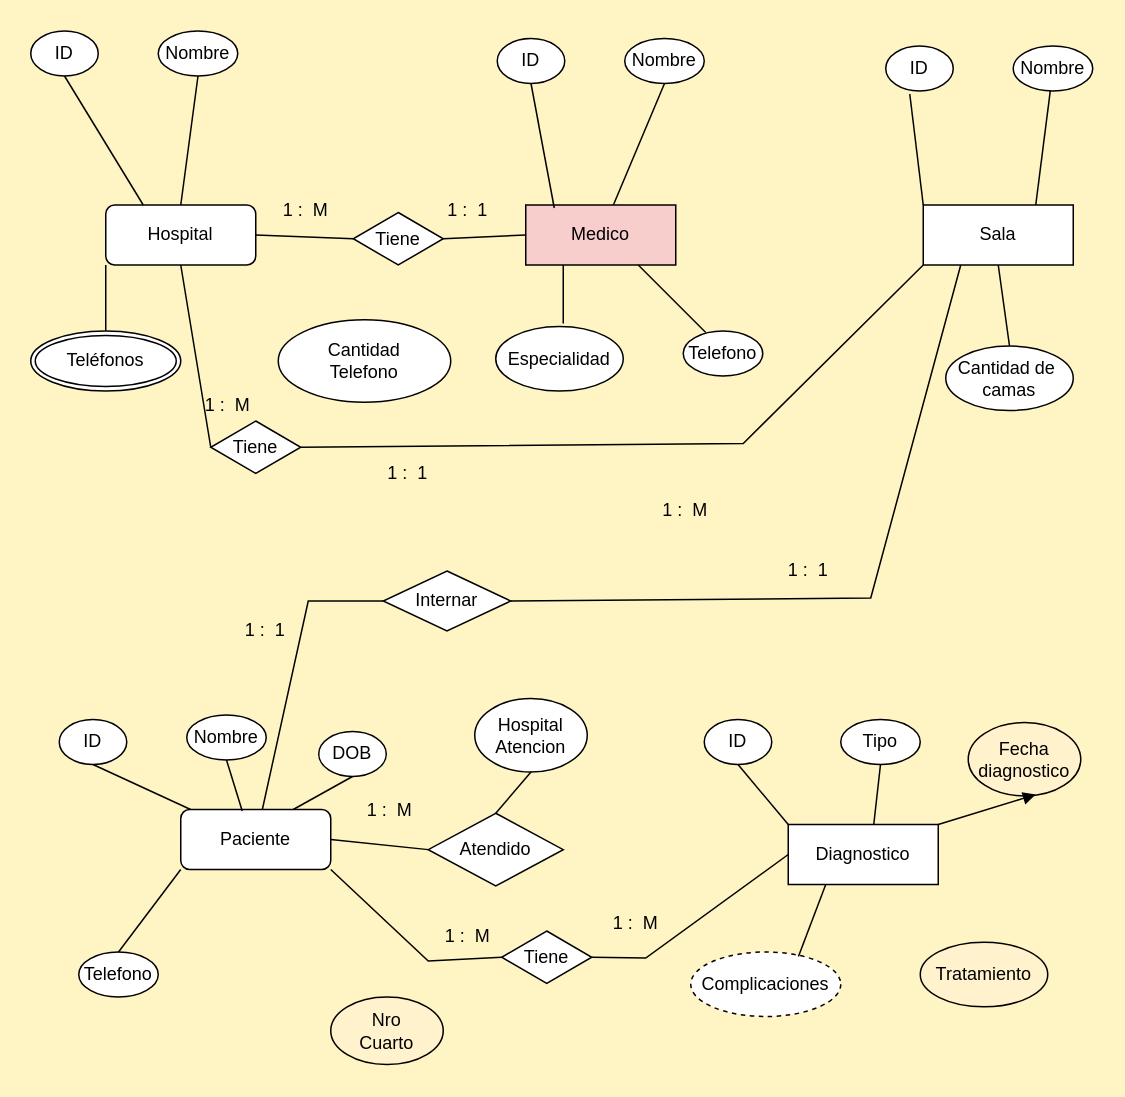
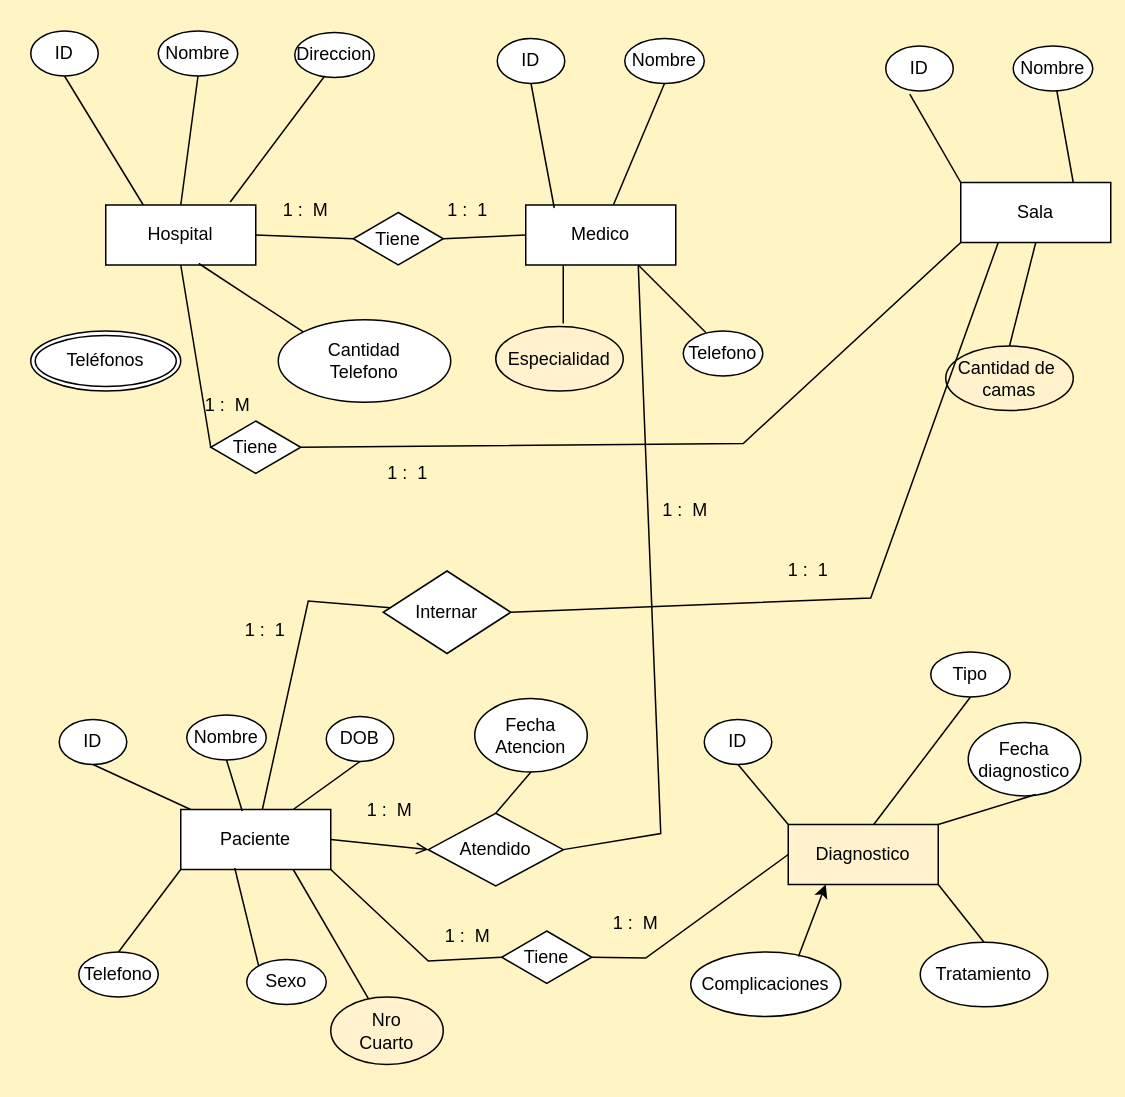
node "Direccion": added
edge "Direccion" -- "Hospital": added
node "Hospital": shape rounded rectangle -> rectangle
node "Medico": fillcolor #f8cecc -> #ffffff
node "Sala": moved (998, 235) -> (1036, 212)
edge "Hospital" -- "Cantidad Telefono": added
edge "Hospital" -- "Teléfonos": removed
node "Especialidad": fillcolor #ffffff -> #fff2cc
node "Cantidad de camas": fillcolor #ffffff -> #fff2cc
node "Internar": size 128x60 -> 128x83
edge "Medico" -- "Atendido": added
node "Hospital Atencion": label "Hospital Atencion" -> "Fecha Atencion"
node "Tipo": moved (881, 742) -> (971, 674)
node "DOB": moved (353, 754) -> (360, 739)
node "Fecha diagnostico": fillcolor #fff2cc -> #ffffff
edge "Diagnostico" -> "Fecha diagnostico": arrowhead block -> none
node "Paciente": shape rounded rectangle -> rectangle
edge "Paciente" -- "Atendido": arrowhead none -> open
node "Diagnostico": fillcolor #ffffff -> #fff2cc
edge "Diagnostico" -- "Complicaciones": arrowhead none -> classic
edge "Diagnostico" -- "Tratamiento": added
edge "Paciente" -- "Sexo": added
edge "Paciente" -- "Nro Cuarto": added
node "Tratamiento": fillcolor #fff2cc -> #ffffff
node "Sexo": added
node "Complicaciones": style dashed -> solid
